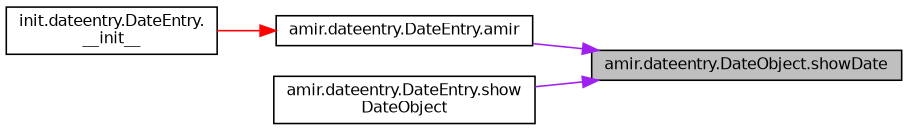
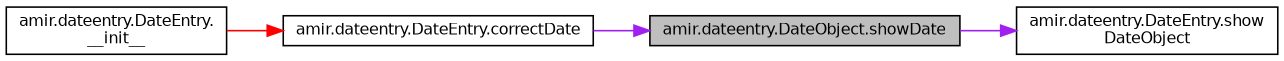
node "init.dateentry.DateEntry. __init__": label "init.dateentry.DateEntry. __init__" -> "amir.dateentry.DateEntry. __init__"
node "amir.dateentry.DateEntry.amir": label "amir.dateentry.DateEntry.amir" -> "amir.dateentry.DateEntry.correctDate"
edge "amir.dateentry.DateEntry.show DateObject" -> "amir.dateentry.DateObject.showDate": reversed
